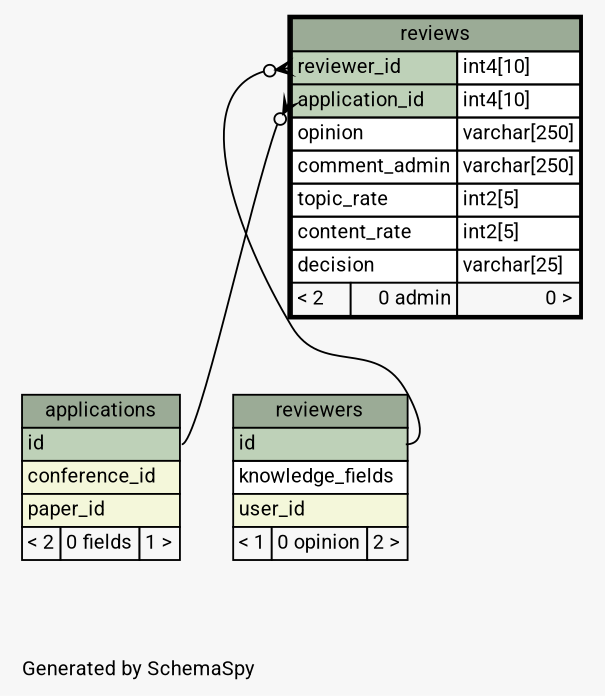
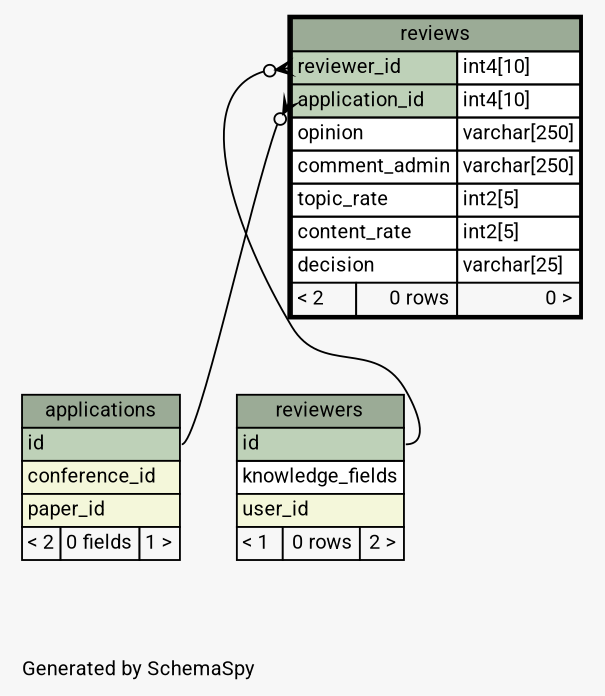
node "reviews": text "0 admin" -> "0 rows"
node "reviewers": text "0 opinion" -> "0 rows"
